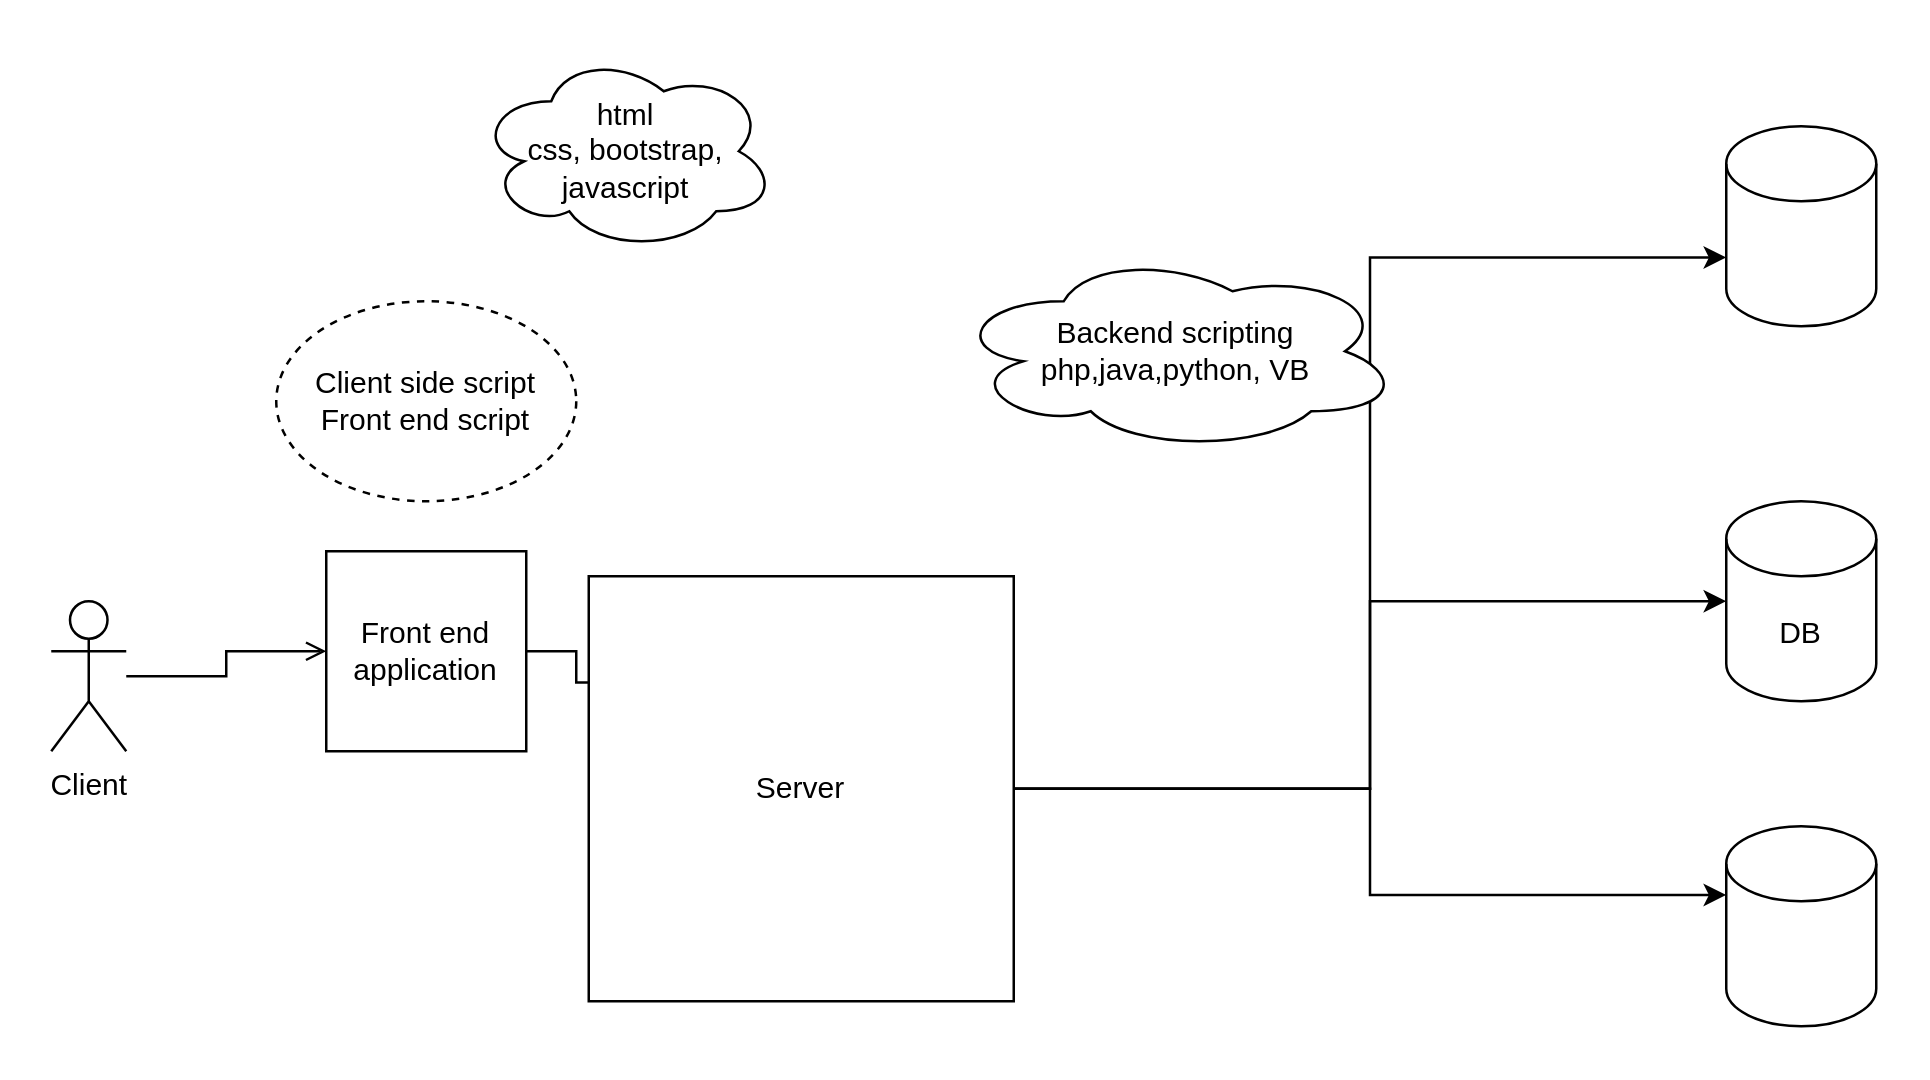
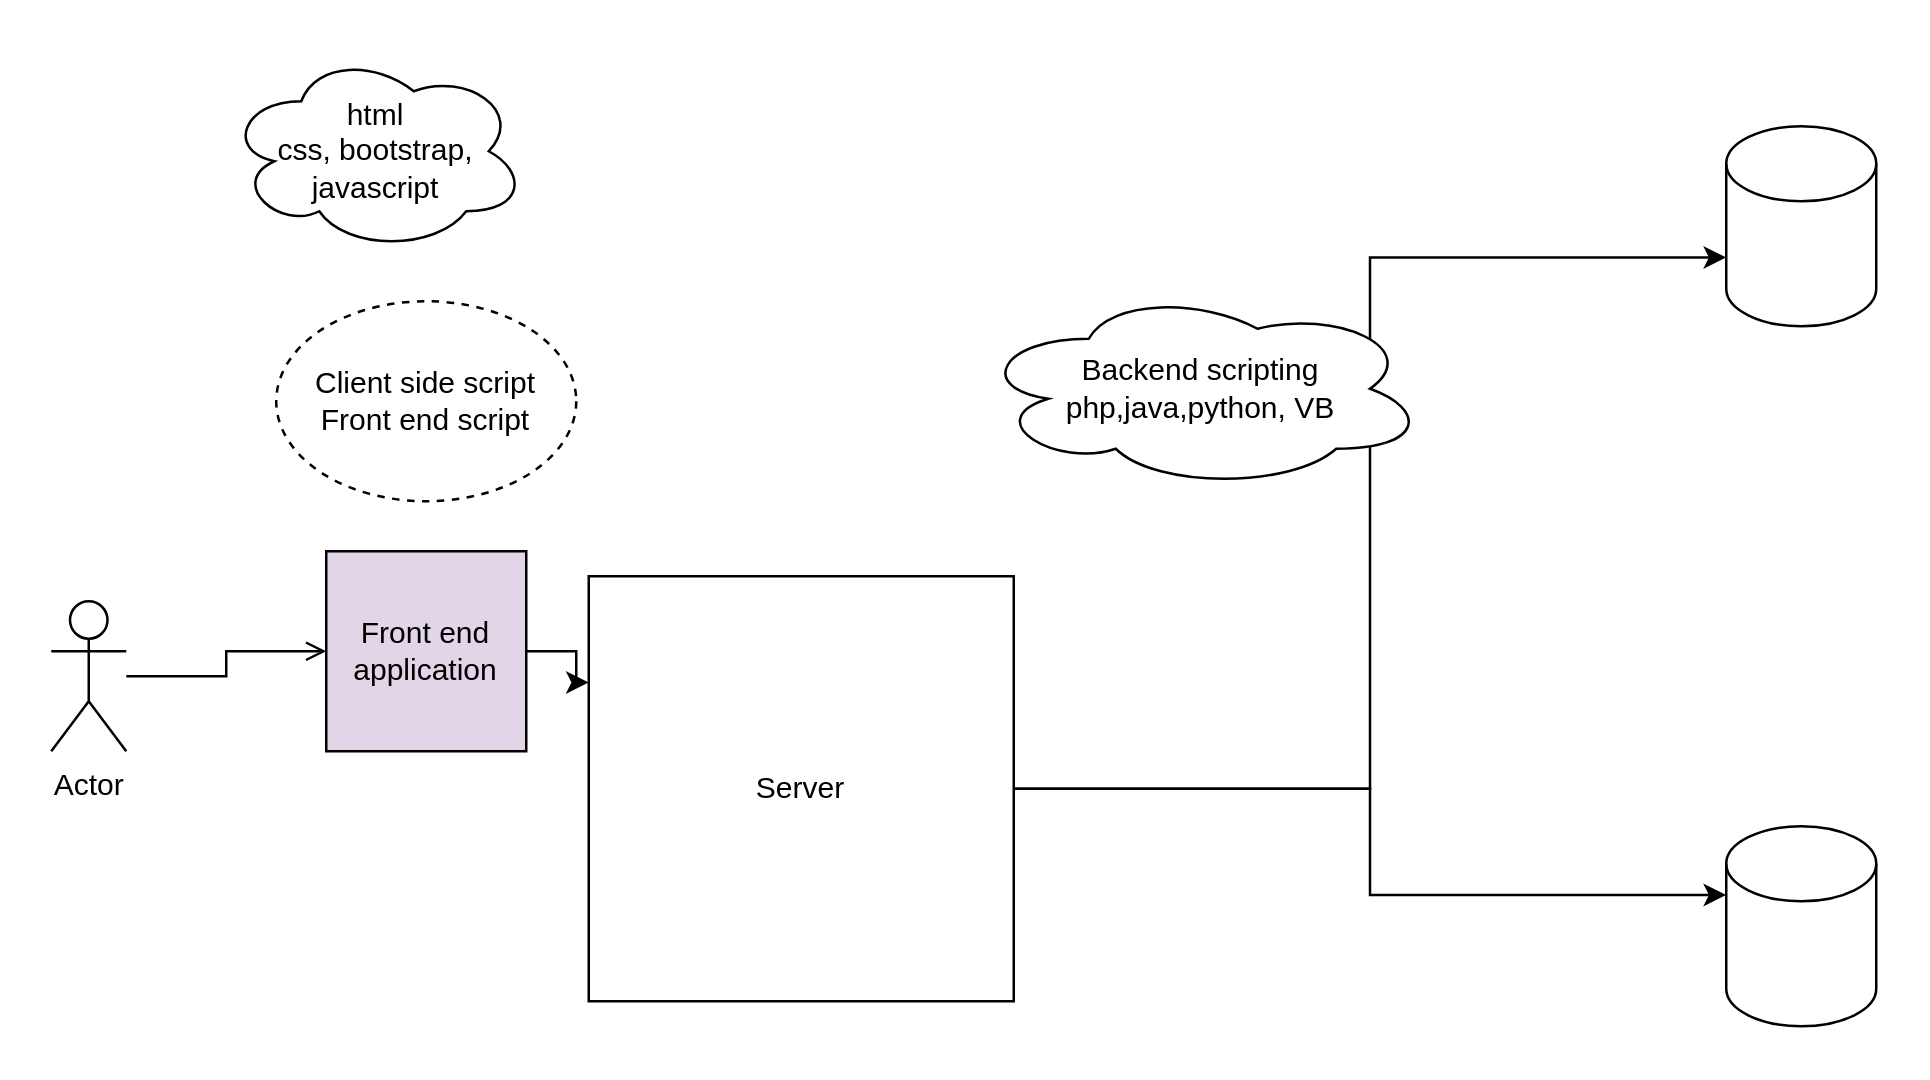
node "html css, bootstrap, javascript": moved (626, 151) -> (376, 151)
node "Backend scripting php,java,python, VB": moved (1176, 351) -> (1201, 389)
edge "Server" -> "DB": removed
node "DB": removed
node "Front end application": fillcolor #ffffff -> #e1d5e7
edge "Front end application" -- "Server": arrowhead none -> classic
node "Client": label "Client" -> "Actor"
